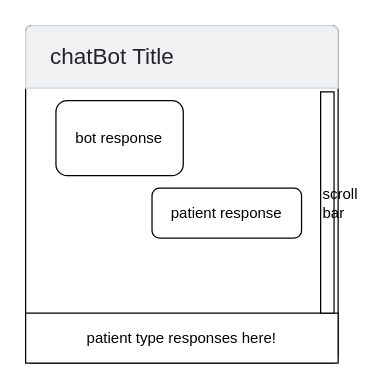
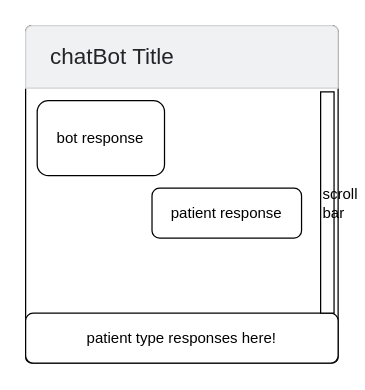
node "bot response": moved (120, 138) -> (101, 138)
node "patient type responses here!": shape rectangle -> rounded rectangle
